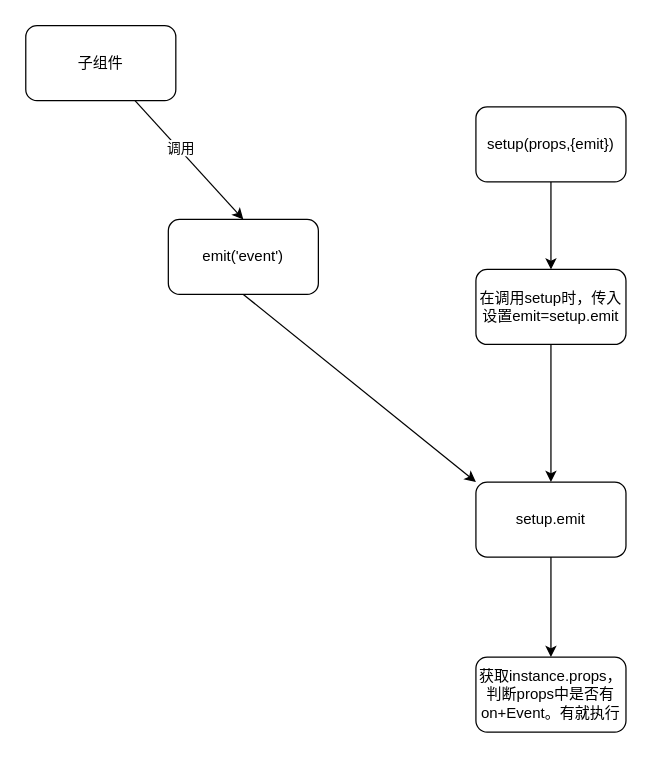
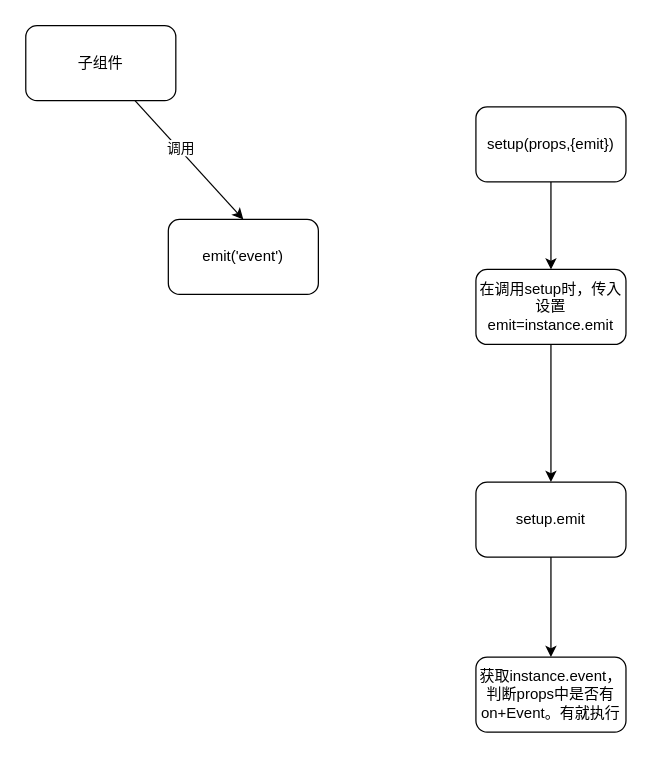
node "在调用setup时，传入设置emit=setup.emit": label "在调用setup时，传入设置emit=setup.emit" -> "在调用setup时，传入设置emit=instance.emit"
edge "emit('event')" -> "setup.emit": removed
node "获取instance.props，判断props中是否有on+Event。有就执行": label "获取instance.props，判断props中是否有on+Event。有就执行" -> "获取instance.event，判断props中是否有on+Event。有就执行"
